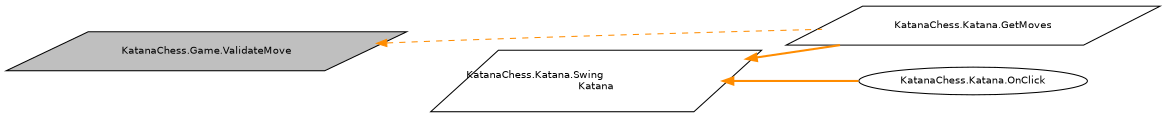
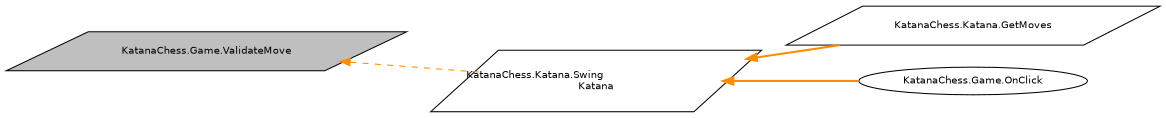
edge "KatanaChess.Katana.GetMoves" -> "KatanaChess.Game.ValidateMove": now "KatanaChess.Katana.Swing Katana" -> "KatanaChess.Game.ValidateMove"
node "KatanaChess.Katana.OnClick": label "KatanaChess.Katana.OnClick" -> "KatanaChess.Game.OnClick"
